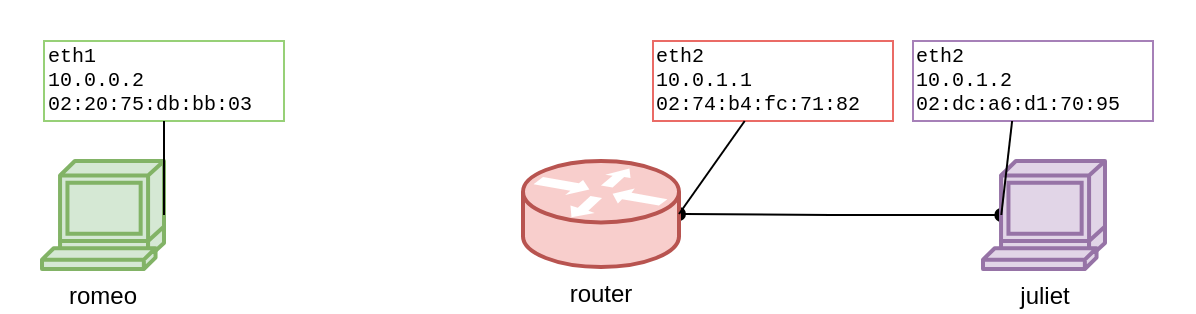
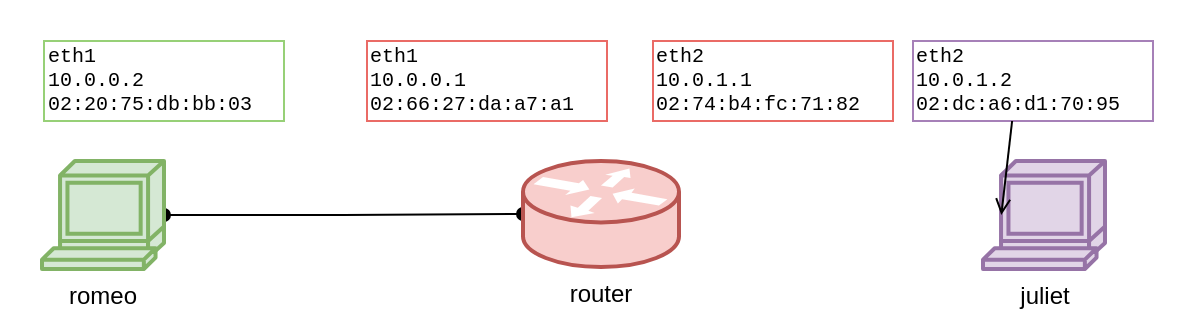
node "eth110.0.0.102:66:27:da:a7:a1": added
edge "eth1 10.0.0.2 02:20:75:db:bb:03" -- "romeo": removed
edge "eth210.0.1.102:74:b4:fc:71:82" -- "router": removed
edge "eth2 10.0.1.2 02:dc:a6:d1:70:95" -- "juliet": arrowhead none -> open
edge "router" -- "romeo": added
edge "router" -- "juliet": removed
